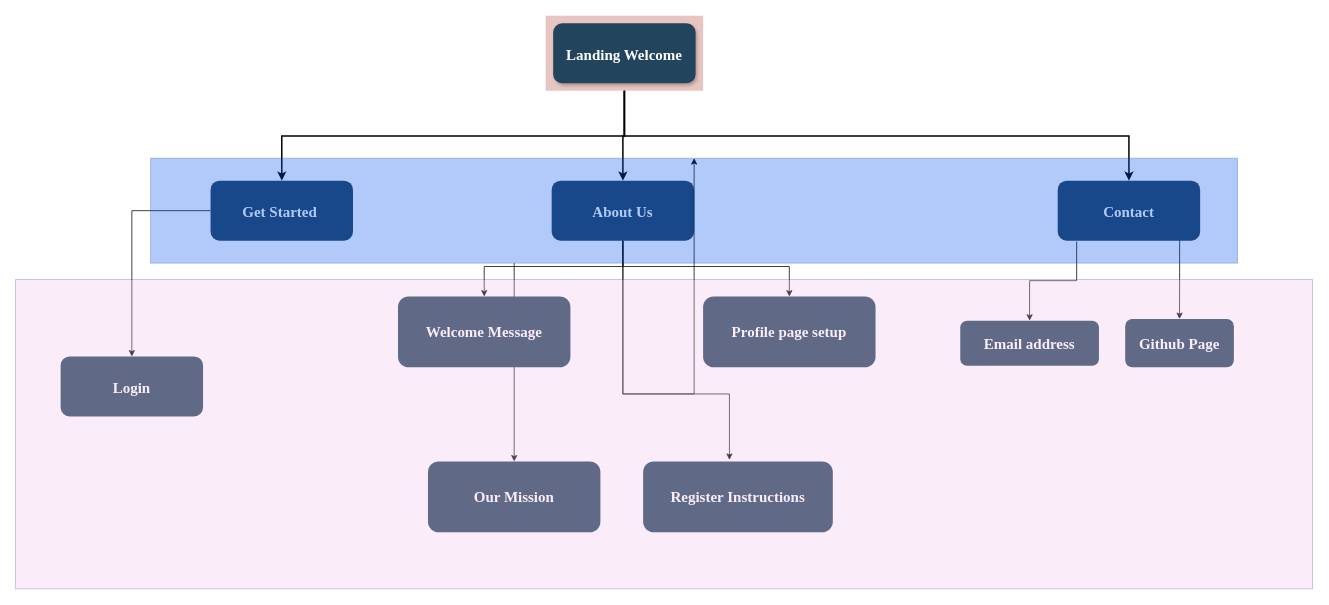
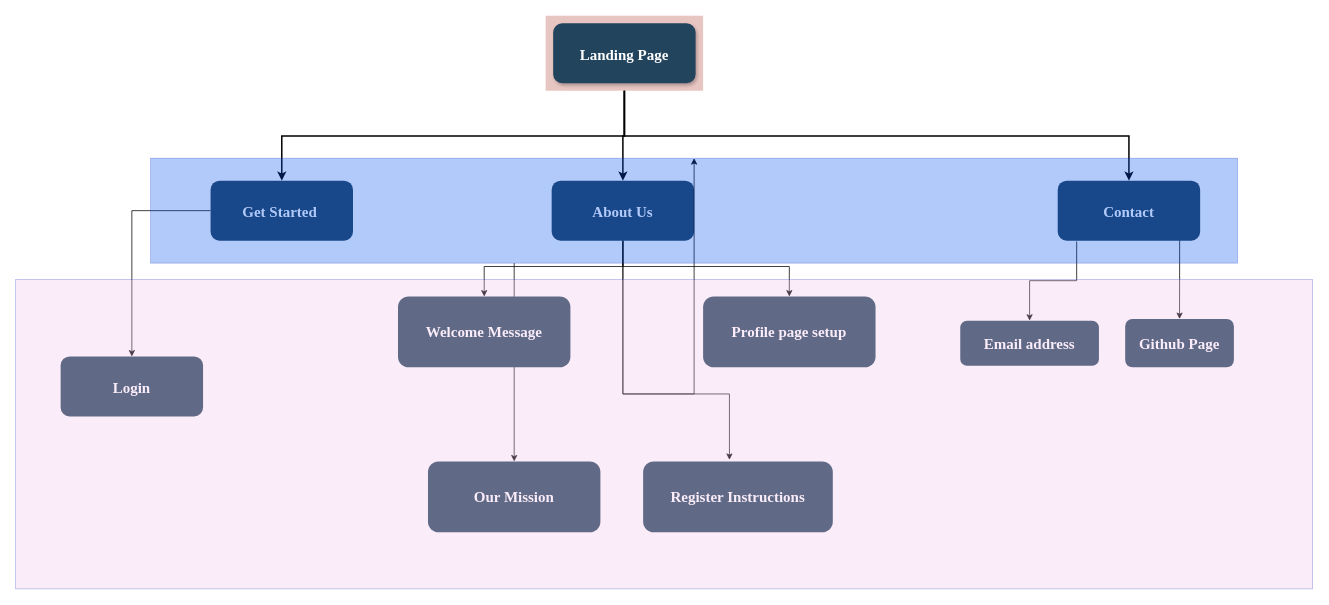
node "Landing Welcome": label "Landing Welcome" -> "Landing Page"
